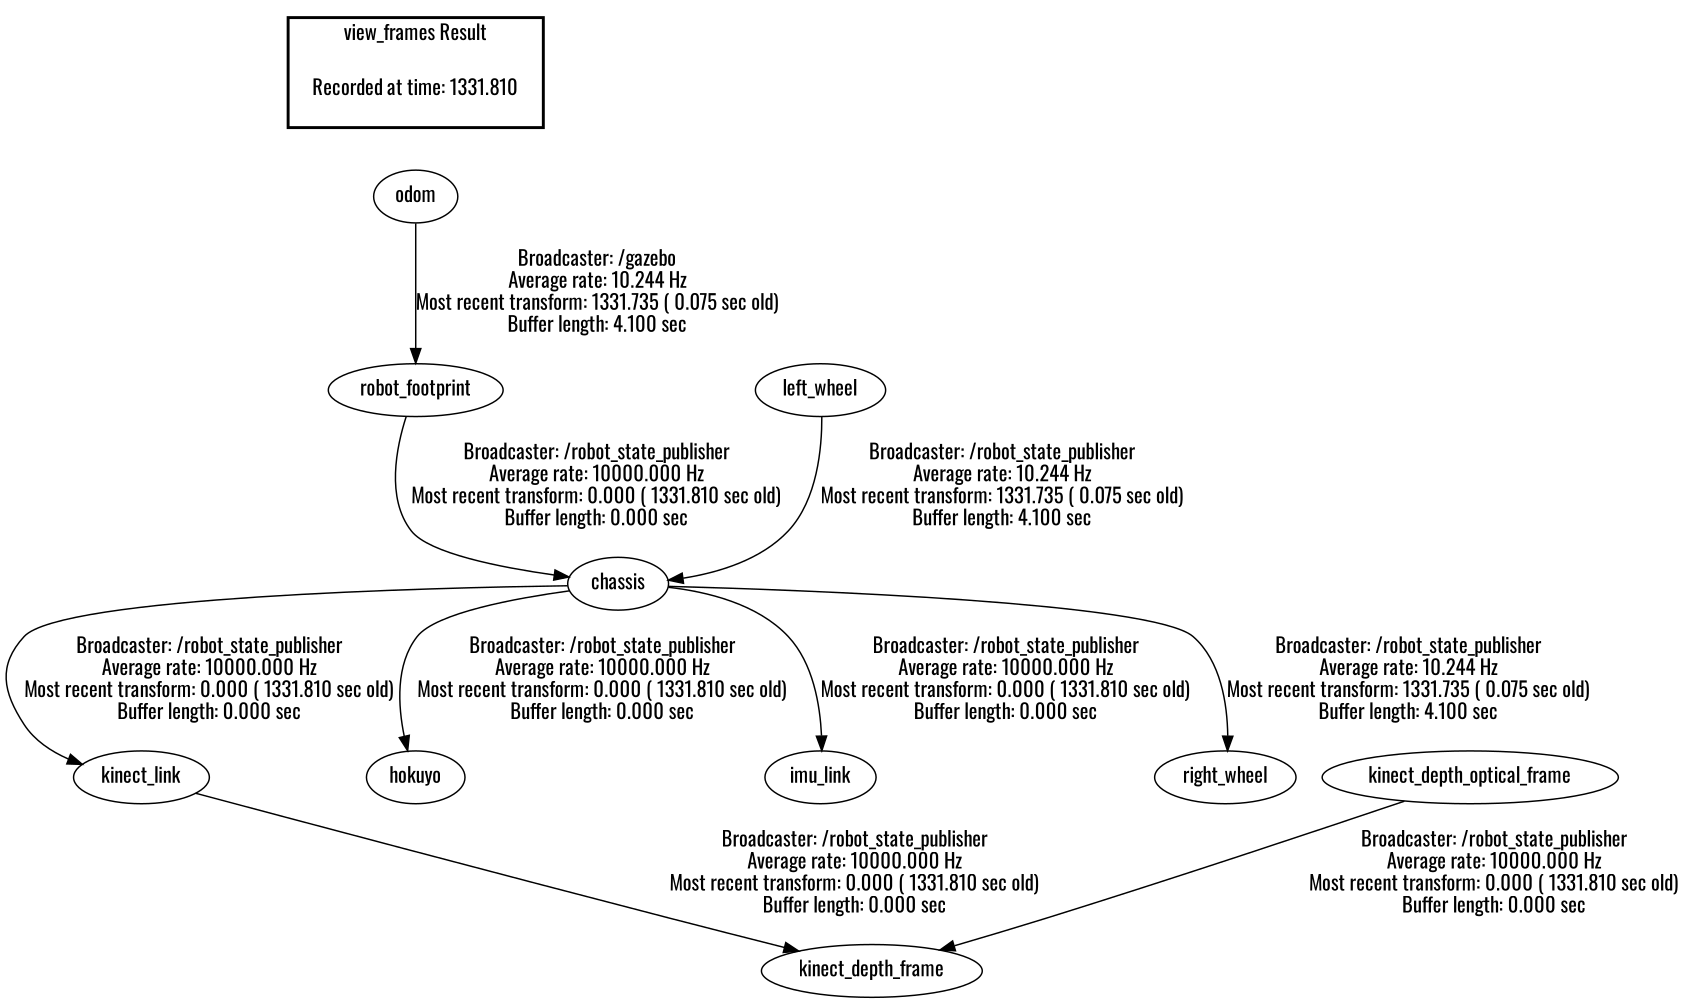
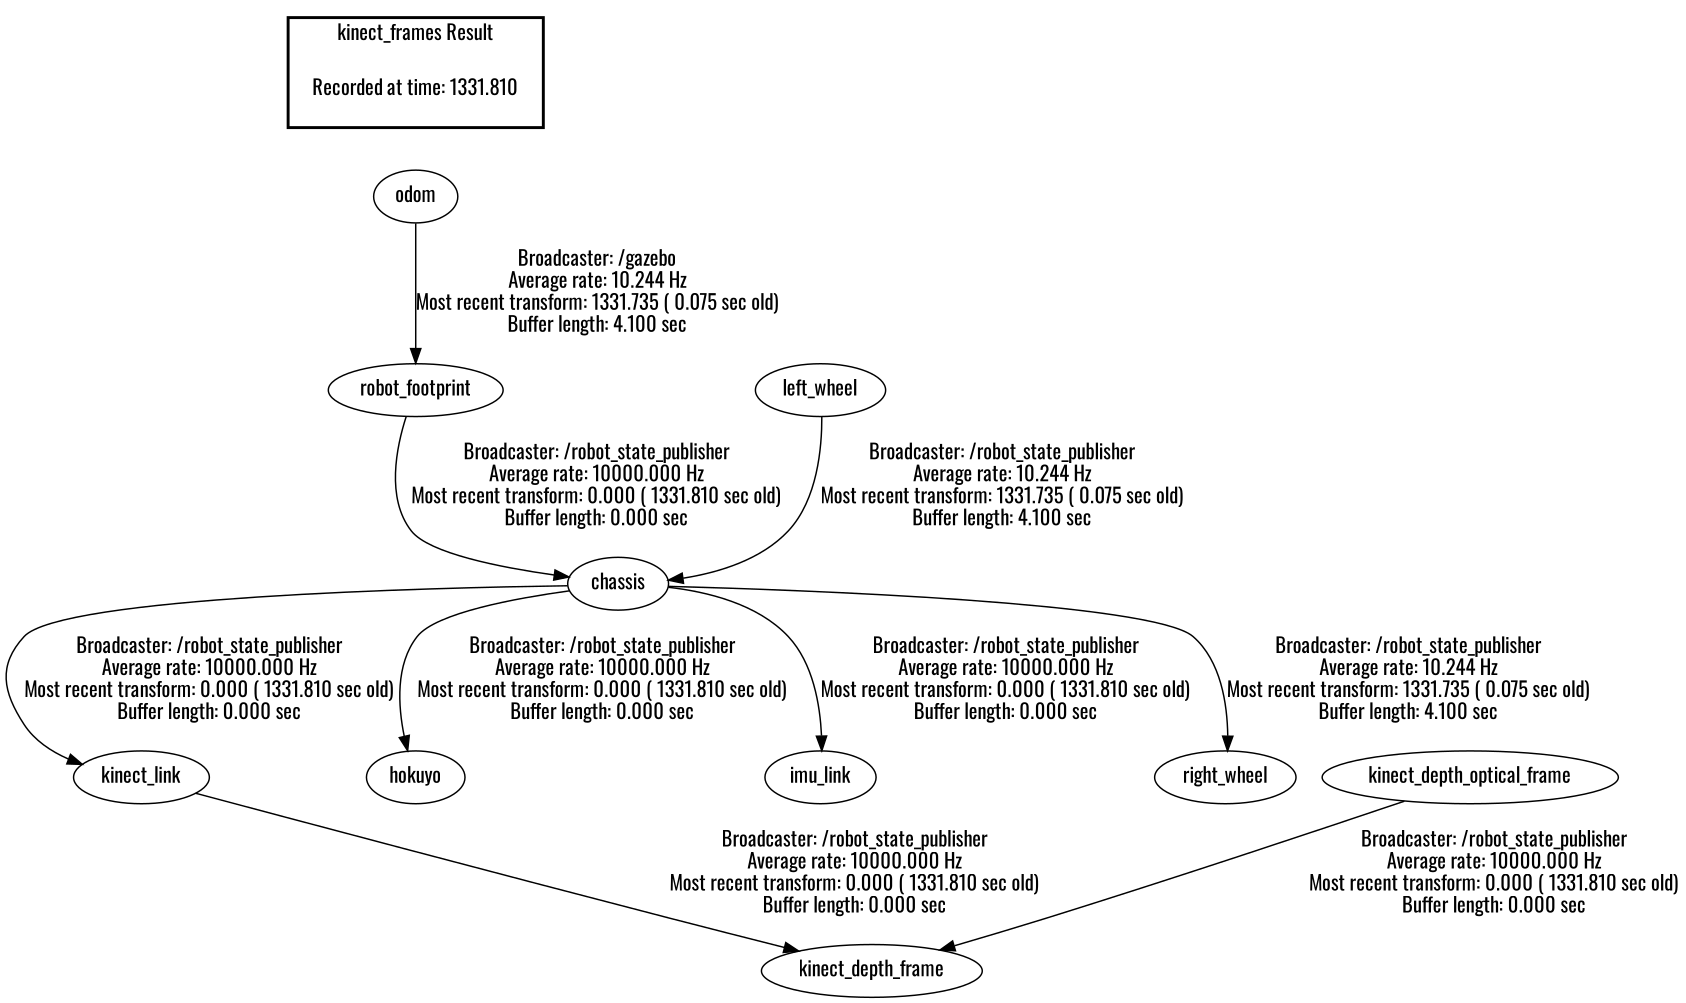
cluster "view_frames Result": label "view_frames Result" -> "kinect_frames Result"
